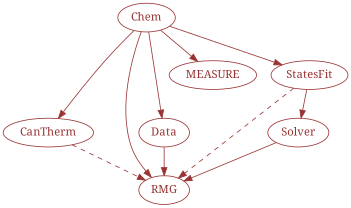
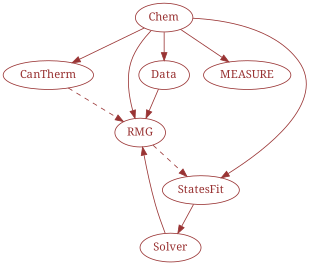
edge "StatesFit" -> "RMG": reversed
